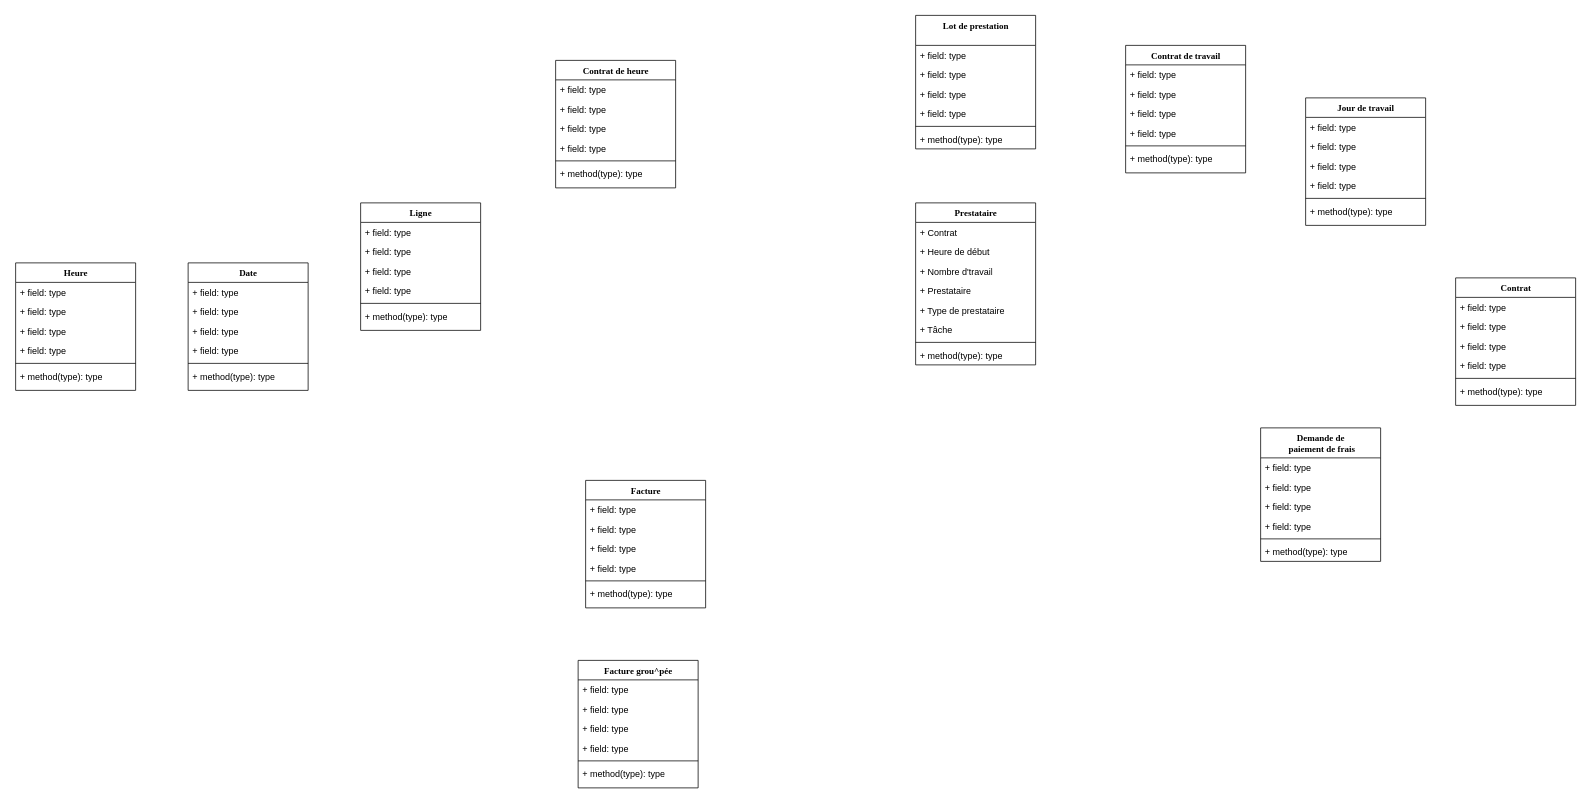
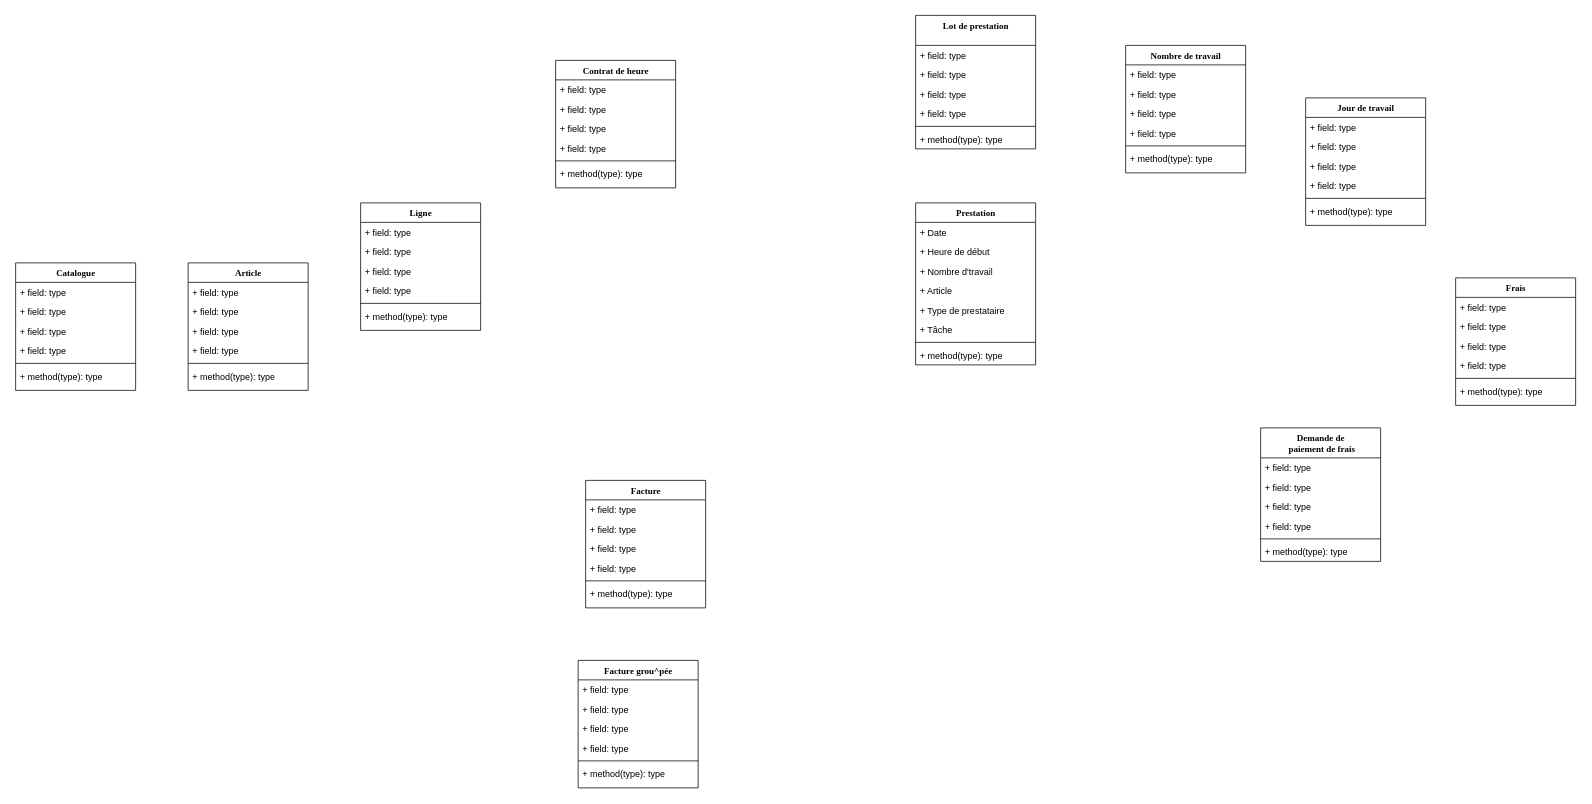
node "Contrat de travail": label "Contrat de travail" -> "Nombre de travail"
node "Prestataire": label "Prestataire" -> "Prestation"
node "+ Contrat": label "+ Contrat" -> "+ Date"
node "Heure": label "Heure" -> "Catalogue"
node "Date": label "Date" -> "Article"
node "Contrat": label "Contrat" -> "Frais"
node "+ Prestataire": label "+ Prestataire" -> "+ Article"
